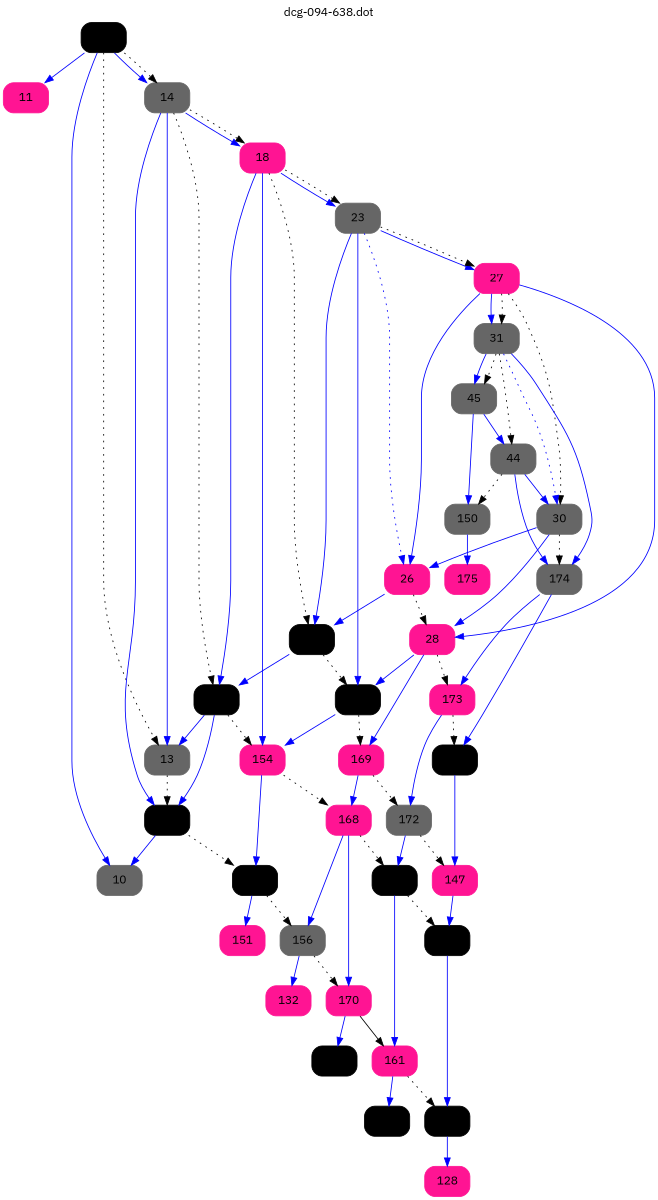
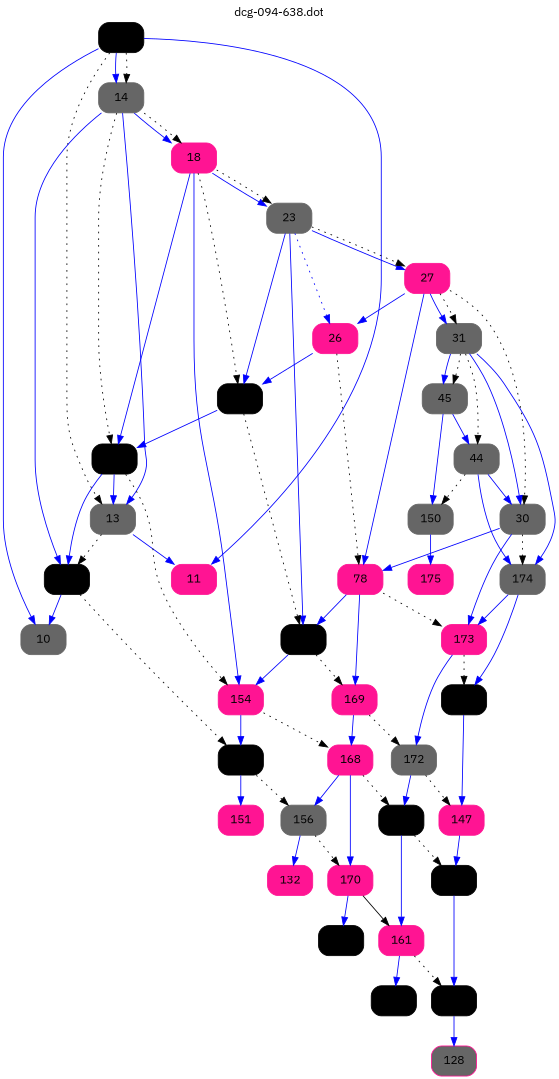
edge "31" -> "30": style dotted -> solid
edge "13" -> "11": added
edge "30" -> "26": now "30" -> "173"
node "28": label "28" -> "78"
node "128": fillcolor deeppink -> gray40
